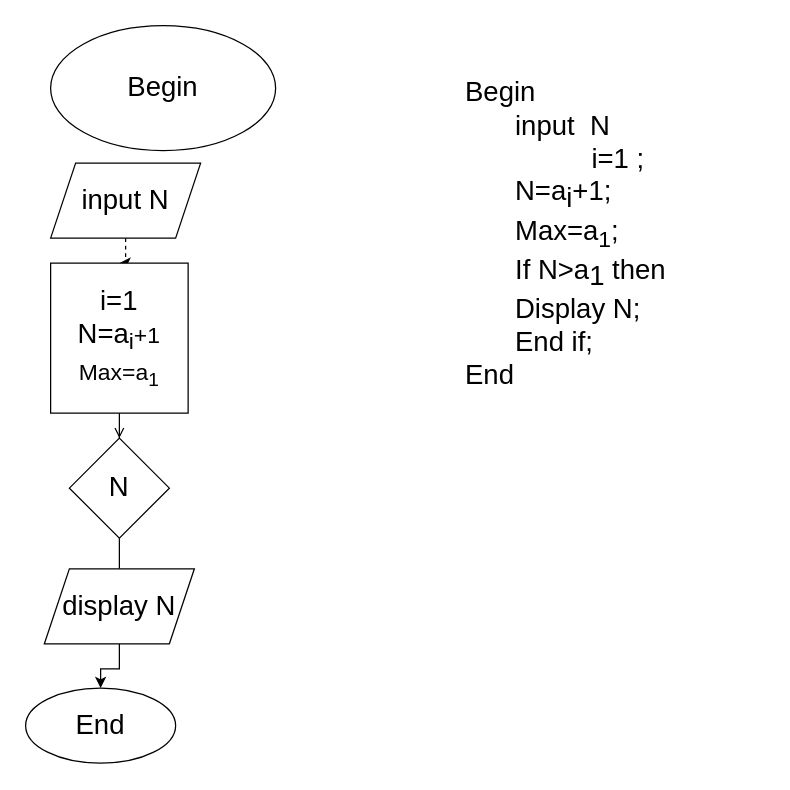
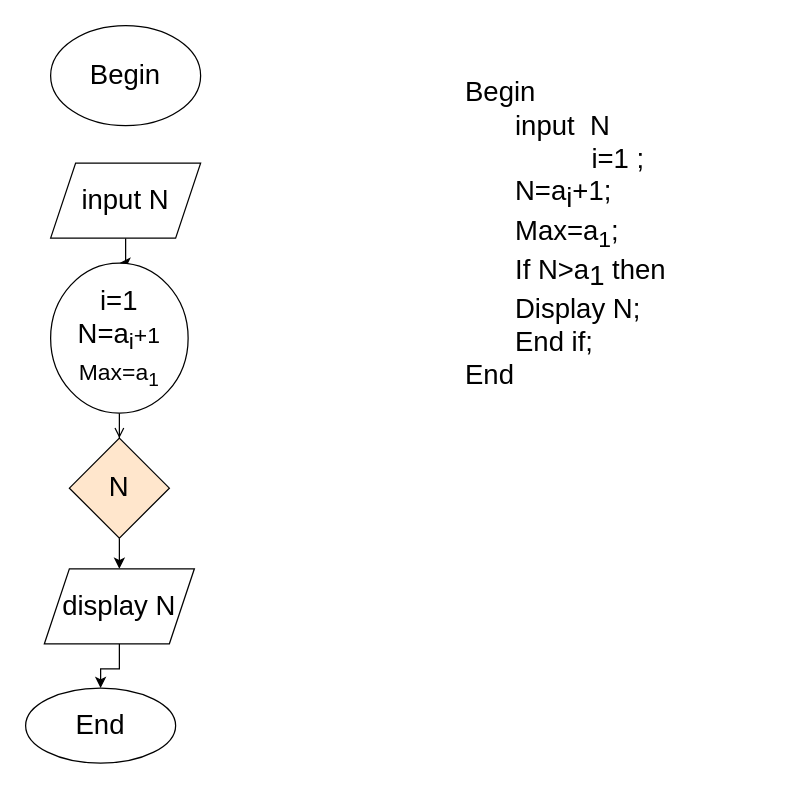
node "Begin": size 225x125 -> 150x100
edge "input N" -> "i=1 N=ai+1 Max=a1": style dashed -> solid
node "i=1 N=ai+1 Max=a1": shape rectangle -> ellipse
node "N": fillcolor #ffffff -> #ffe6cc
edge "N" -- "display N": arrowhead none -> classic
